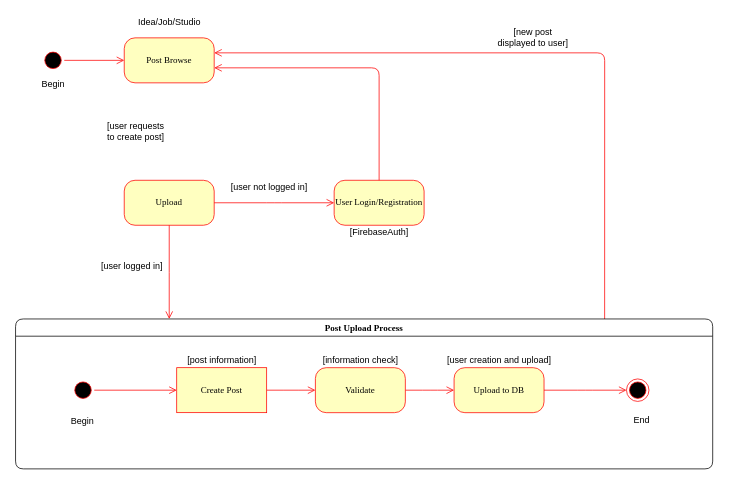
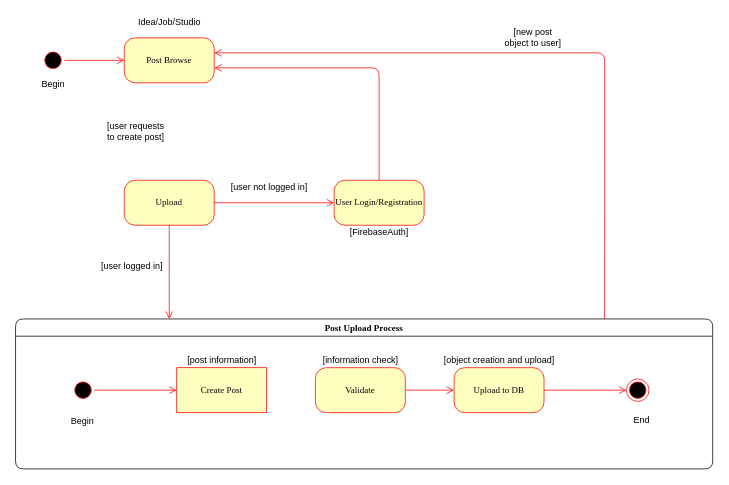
node "[new post displayed to user]": label "[new post displayed to user]" -> "[new post object to user]"
node "[user creation and upload]": label "[user creation and upload]" -> "[object creation and upload]"
edge "Create Post" -> "Validate": removed
